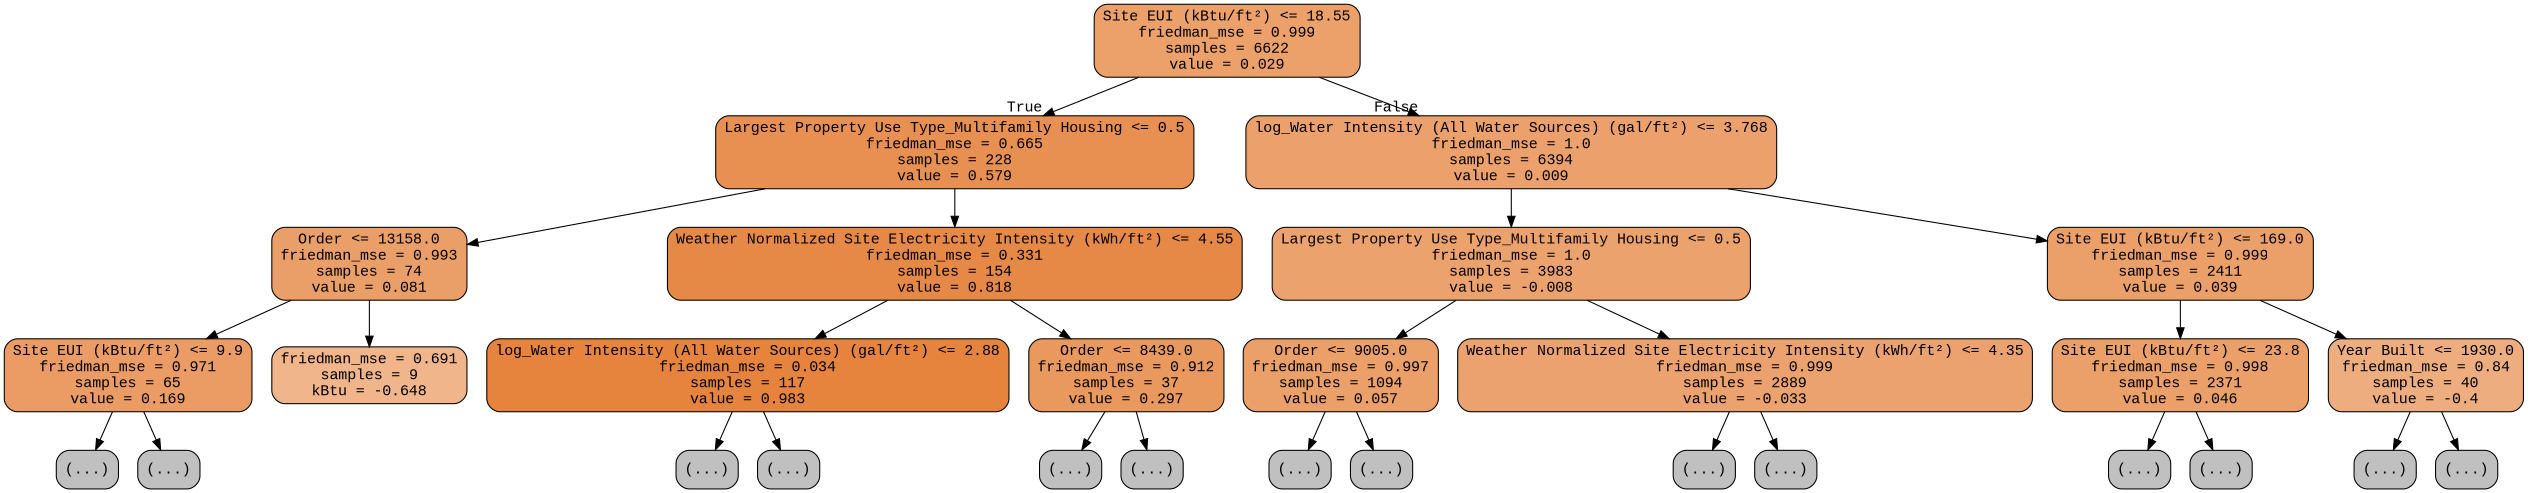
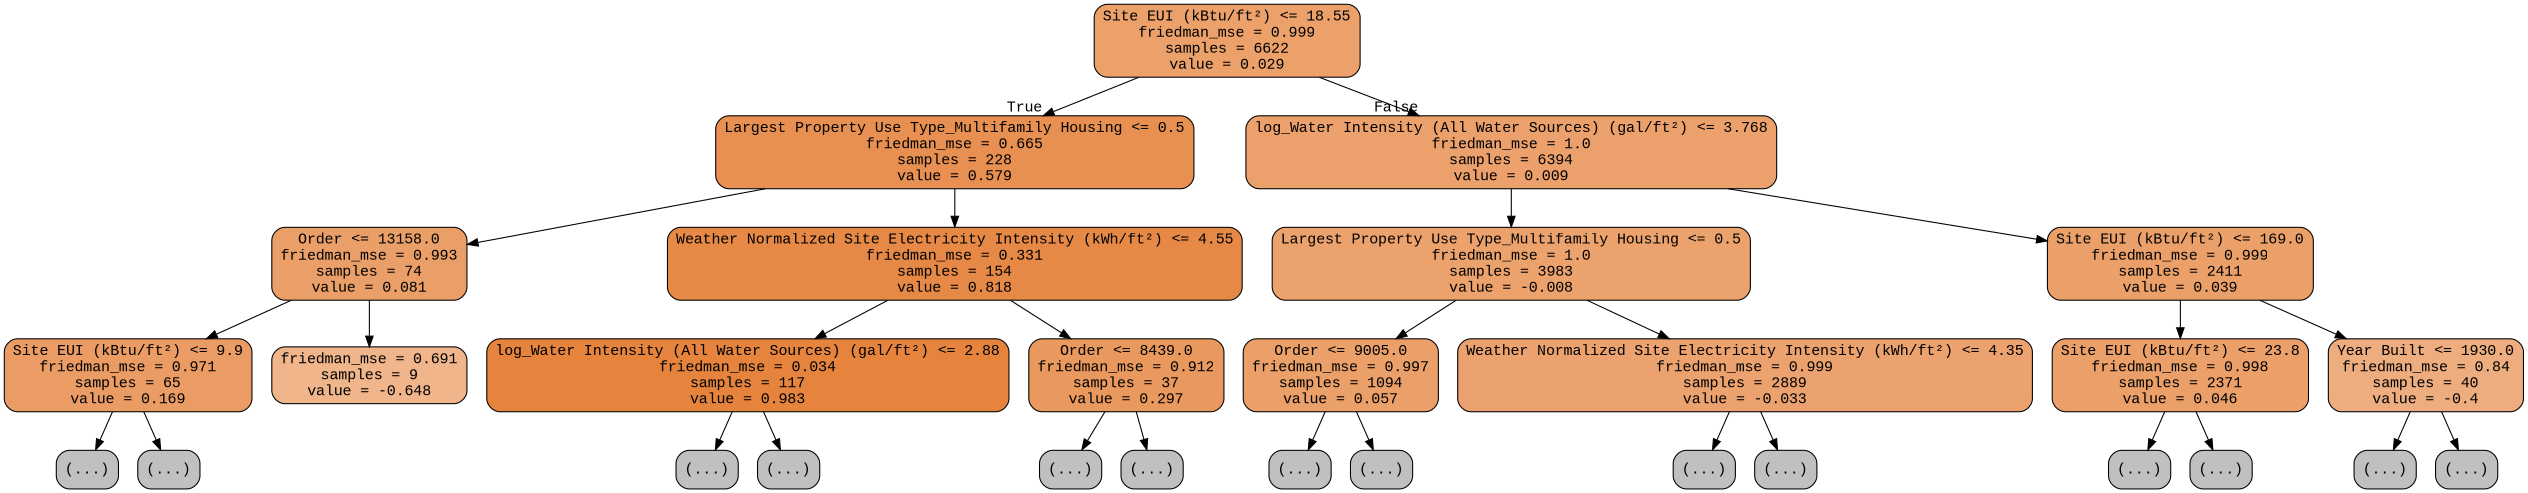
node "friedman_mse = 0.691 samples = 9 kBtu = -0.648": label "friedman_mse = 0.691 samples = 9 kBtu = -0.648" -> "friedman_mse = 0.691 samples = 9 value = -0.648"
